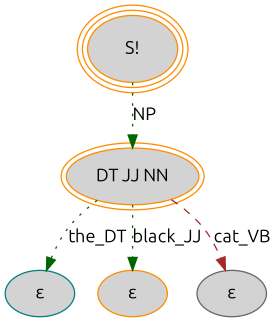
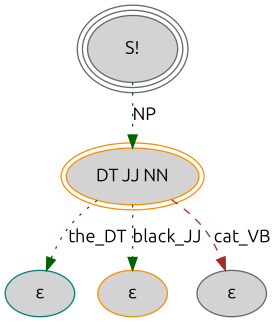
node "S!": color darkorange -> gray40
